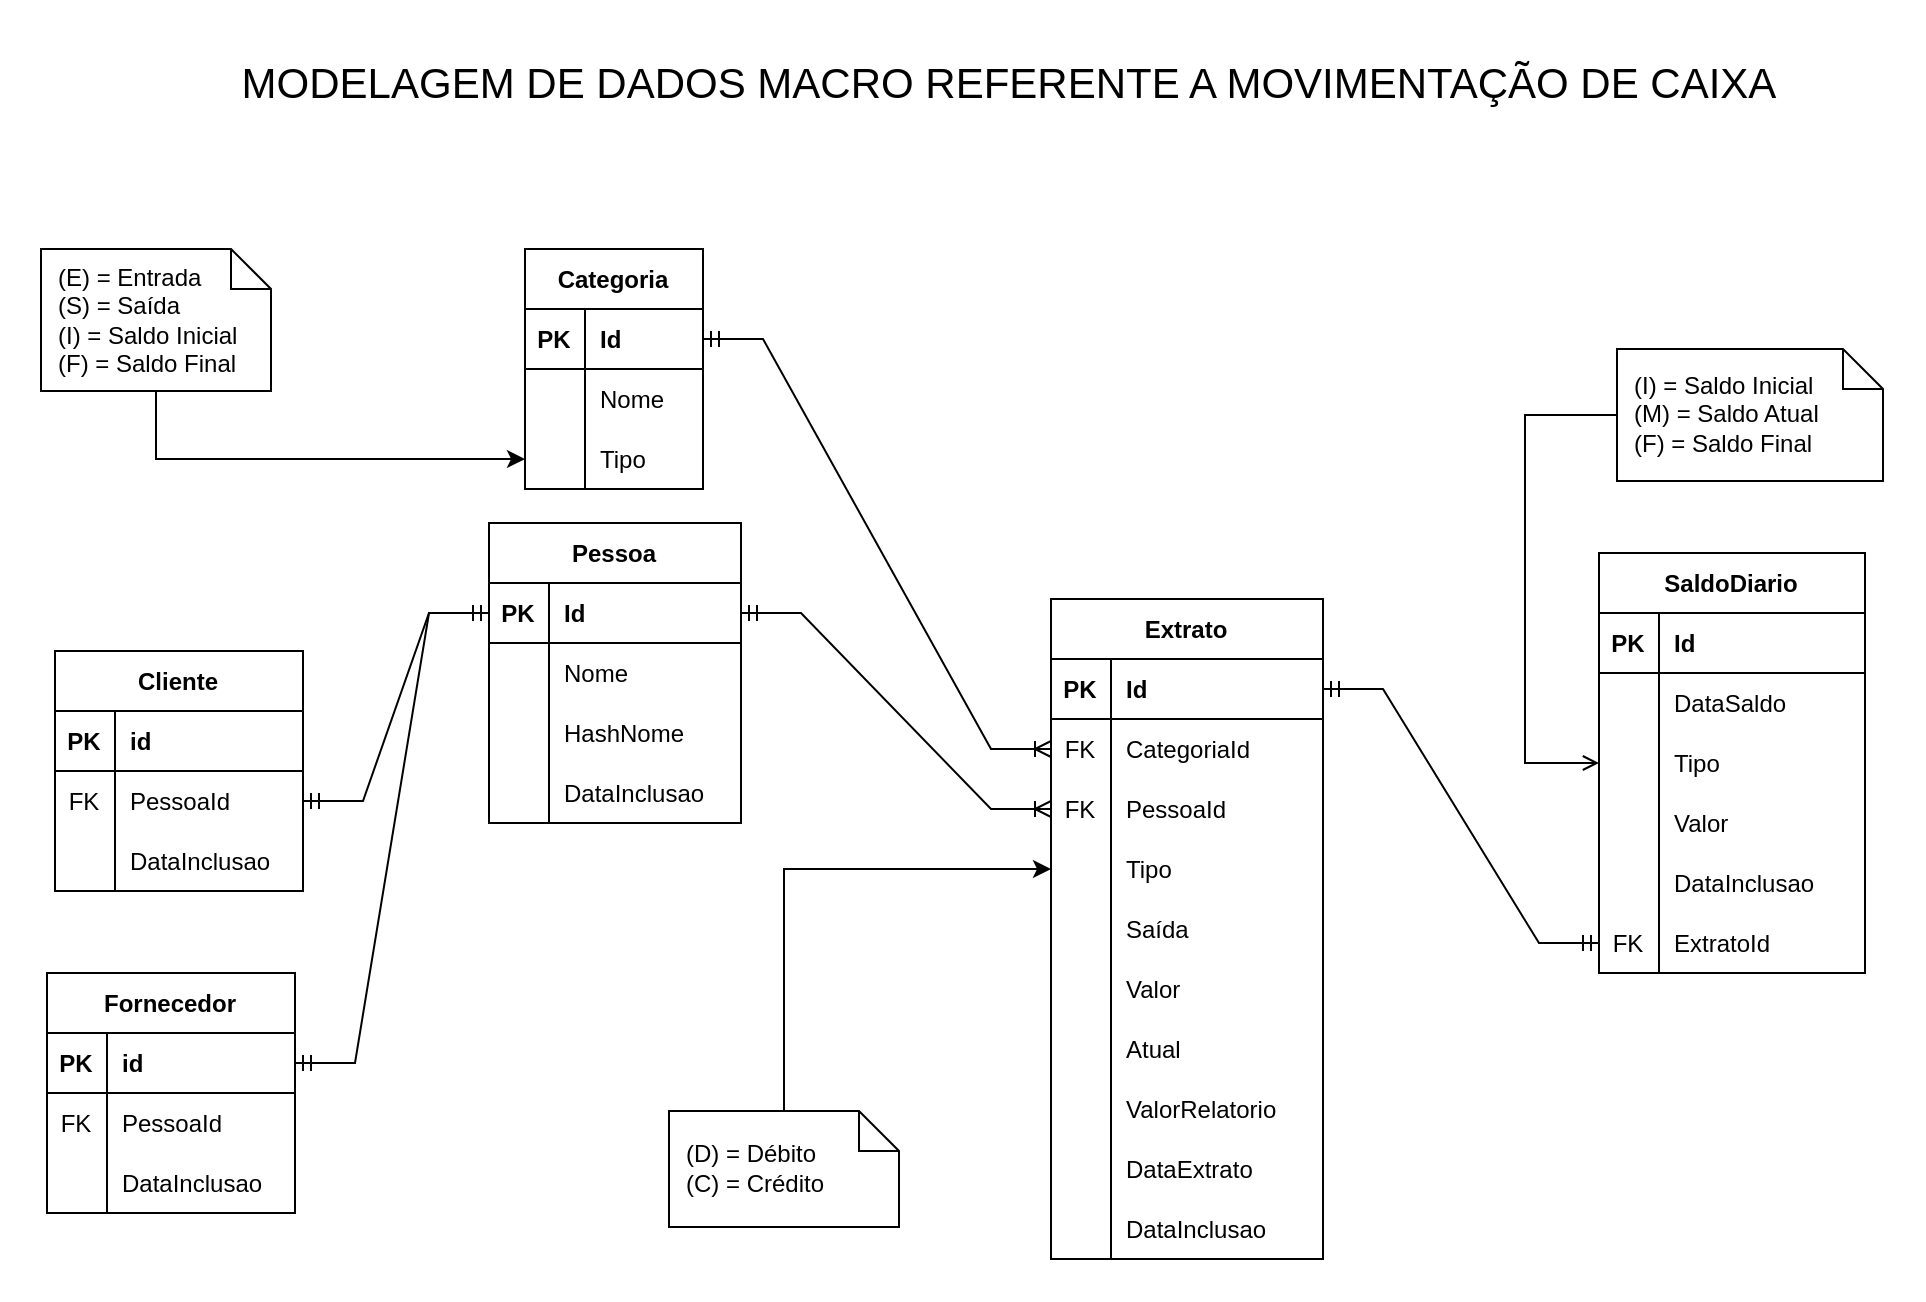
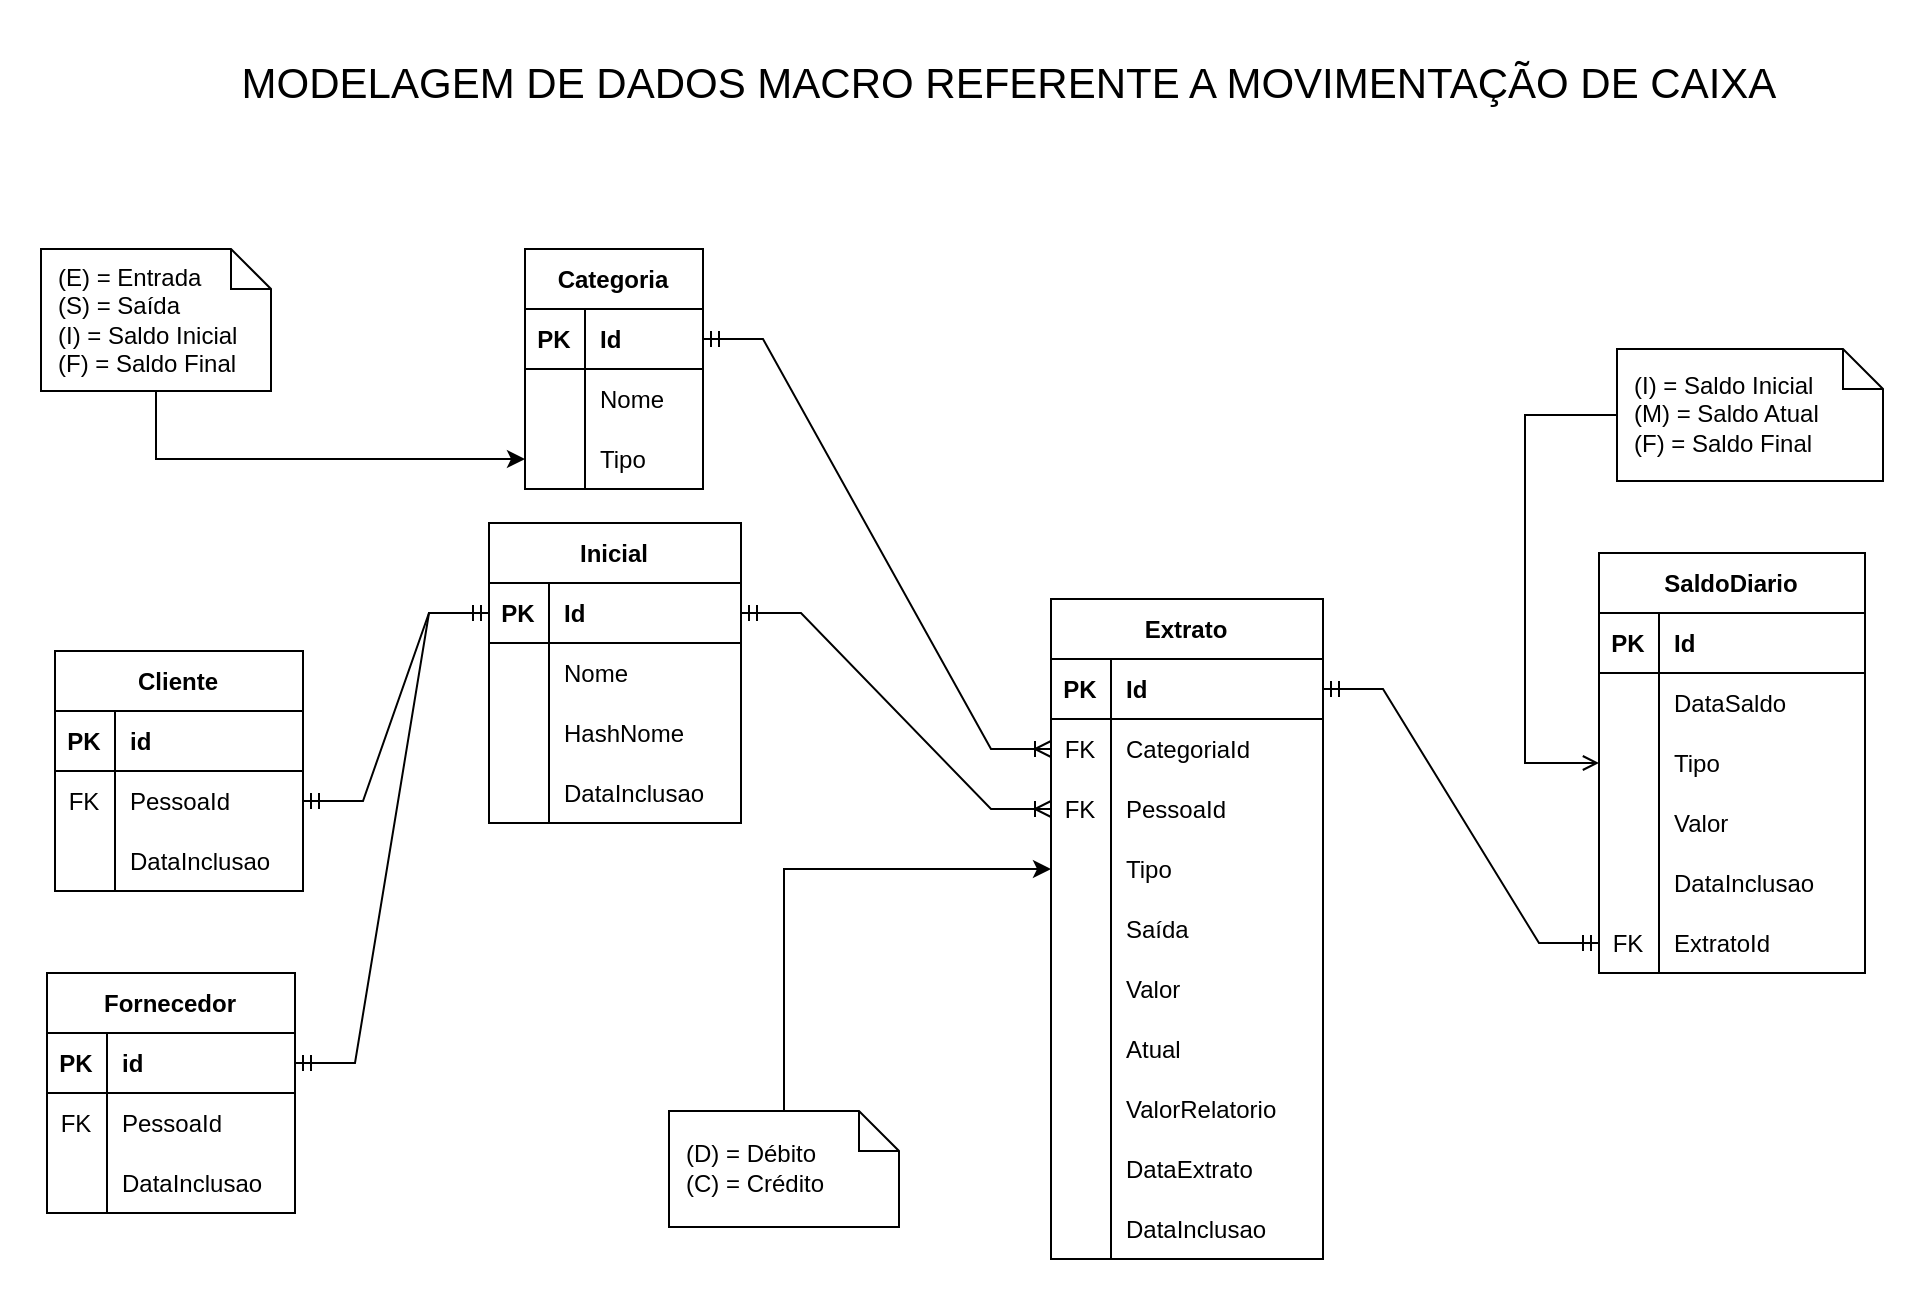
node "Pessoa": label "Pessoa" -> "Inicial"
